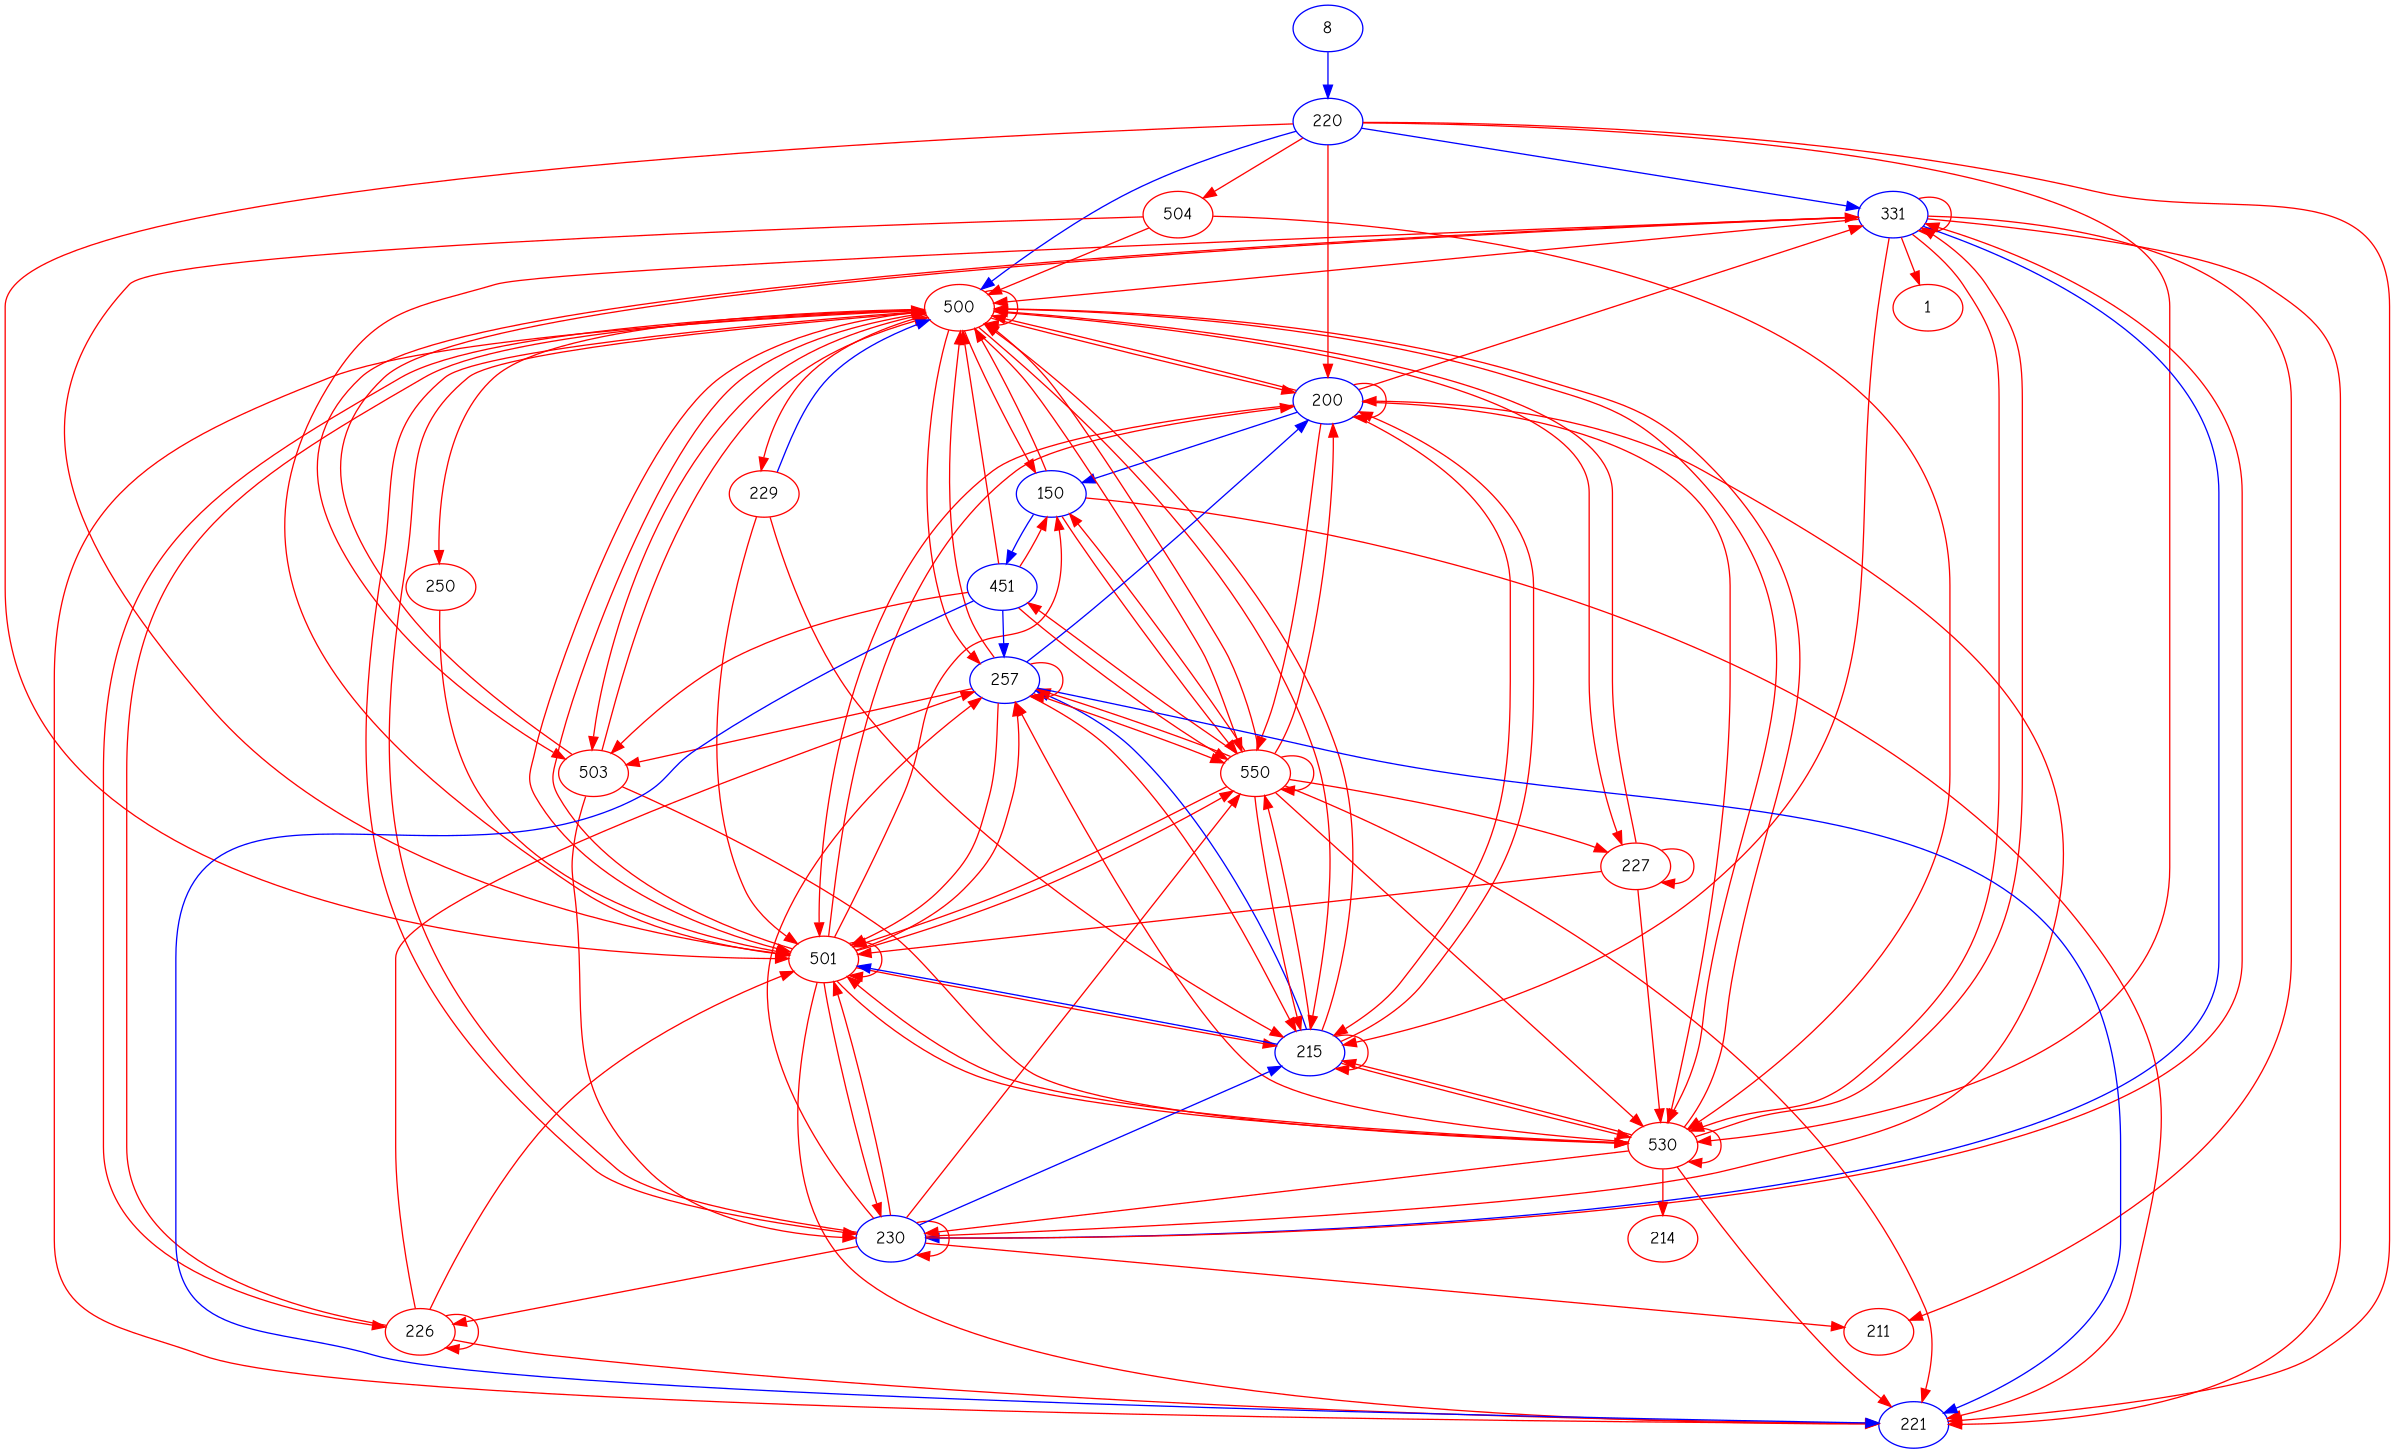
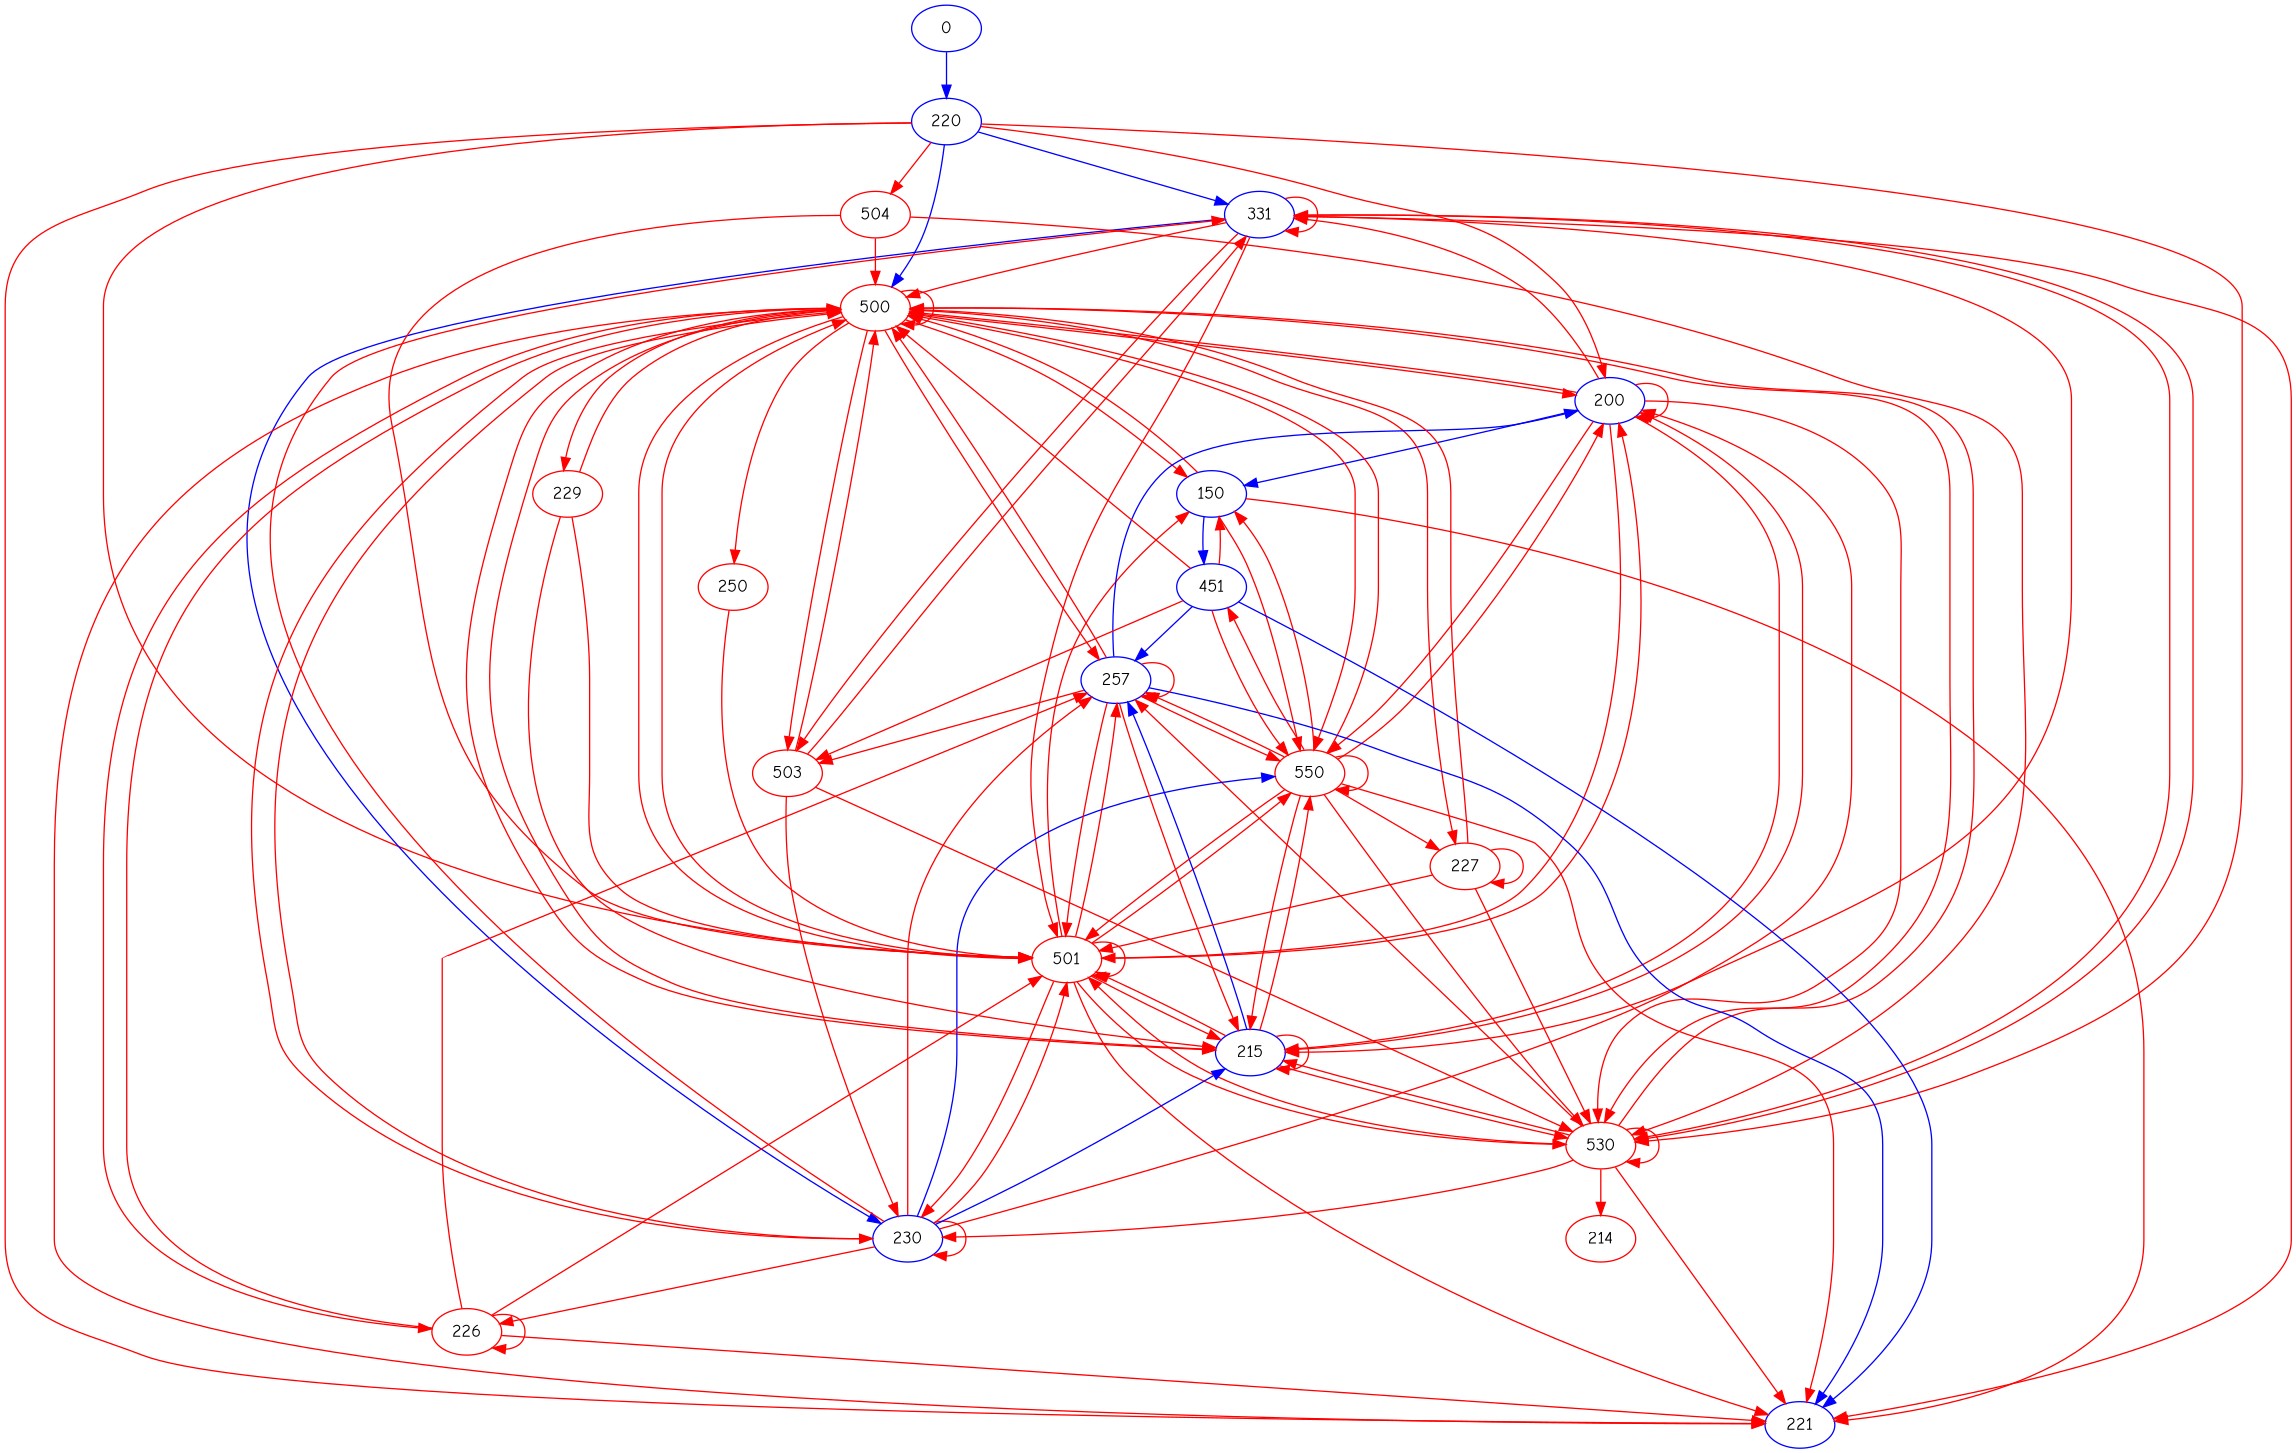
node "8": label "8" -> "0"
node "1": removed
edge "229" -> "500": color blue -> red
edge "215" -> "501": color blue -> red
edge "230" -> "550": color red -> blue
node "211": removed
